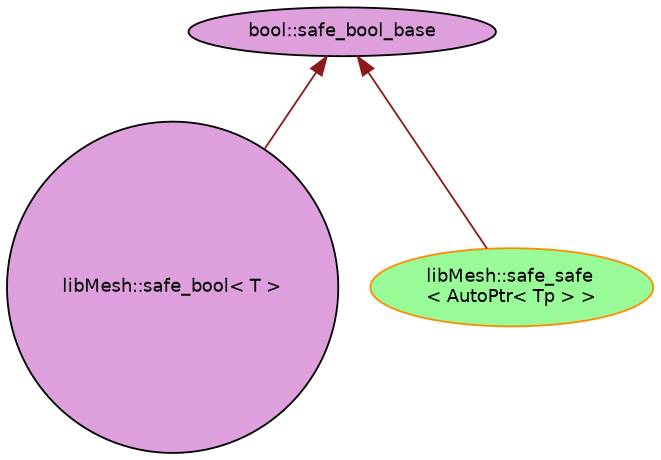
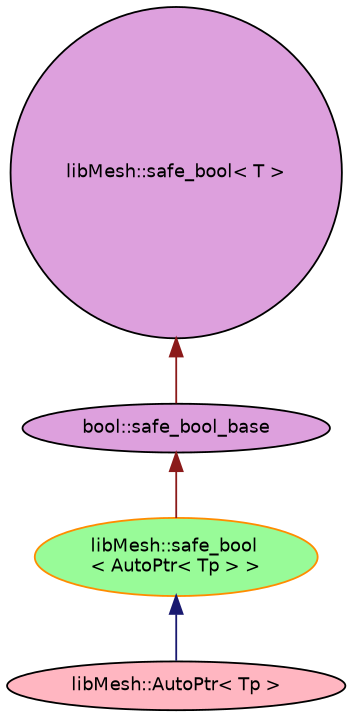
edge "libMesh::safe_bool< T >" -> "bool::safe_bool_base": reversed
node "libMesh::safe_safe < AutoPtr< Tp > >": label "libMesh::safe_safe < AutoPtr< Tp > >" -> "libMesh::safe_bool < AutoPtr< Tp > >"
node "libMesh::AutoPtr< Tp >": added
